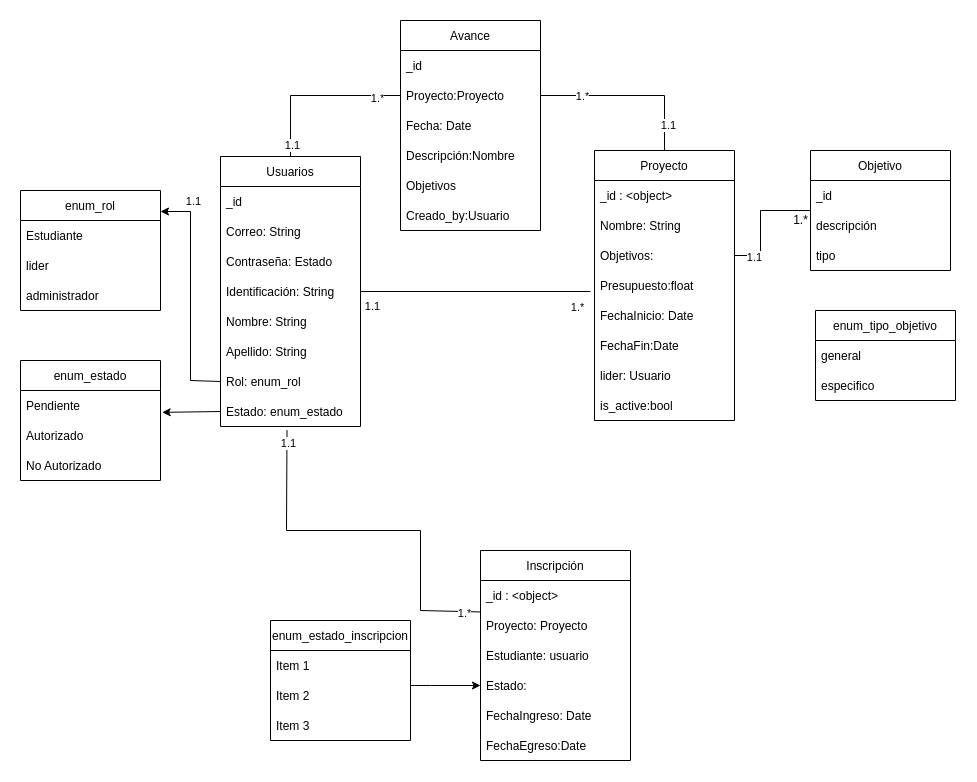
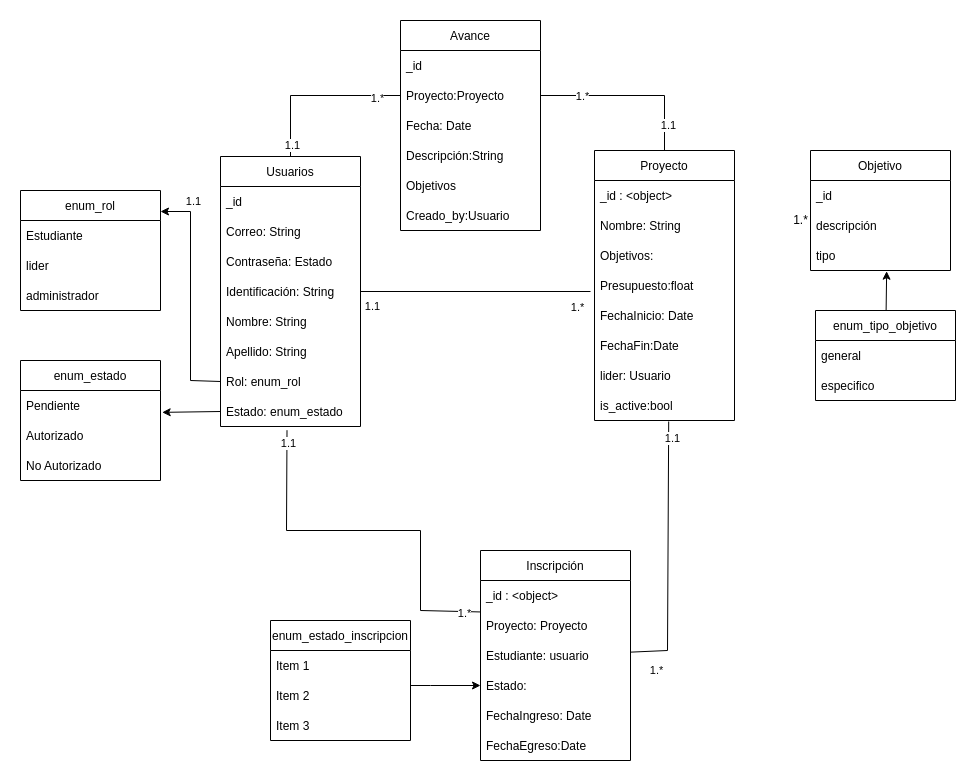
node "Descripción:Nombre": label "Descripción:Nombre" -> "Descripción:String"
edge "Objetivo" -- "Objetivos:": removed, label "1.1"
edge "enum_tipo_objetivo" -> "tipo": added
edge "is_active:bool" -- "Inscripción": added, labels "1.1", "1.*"
